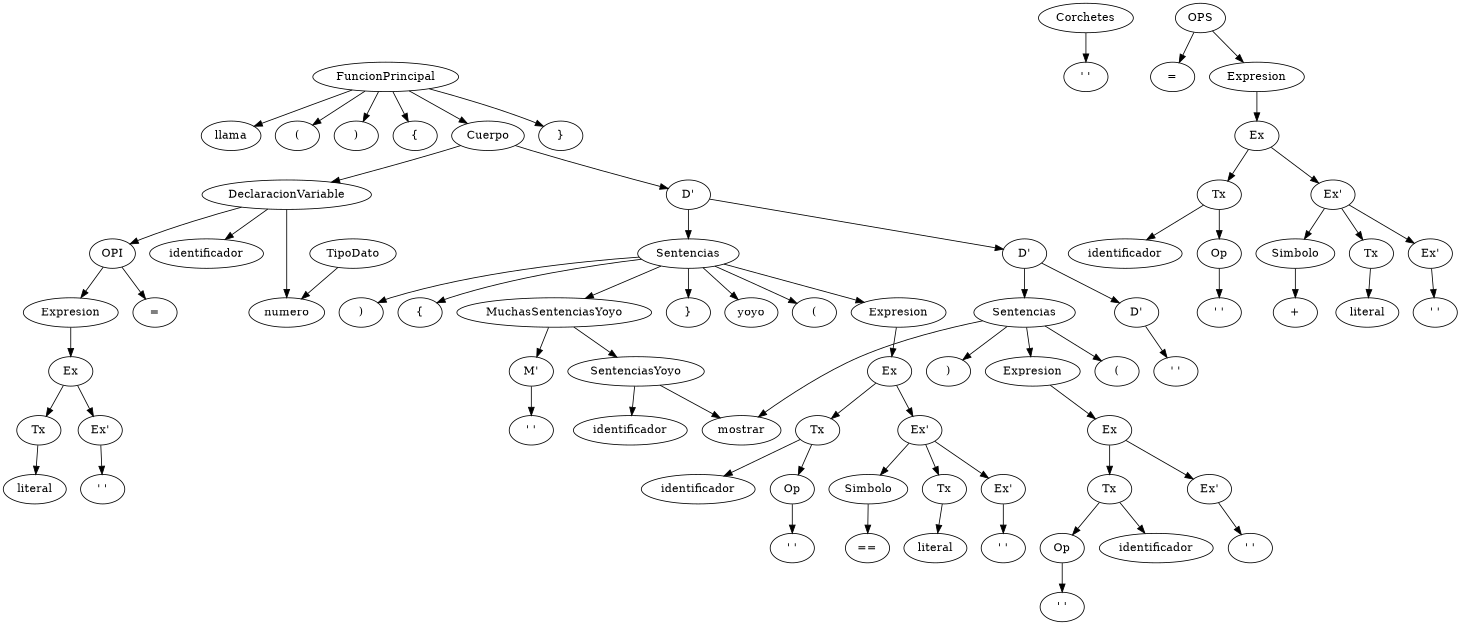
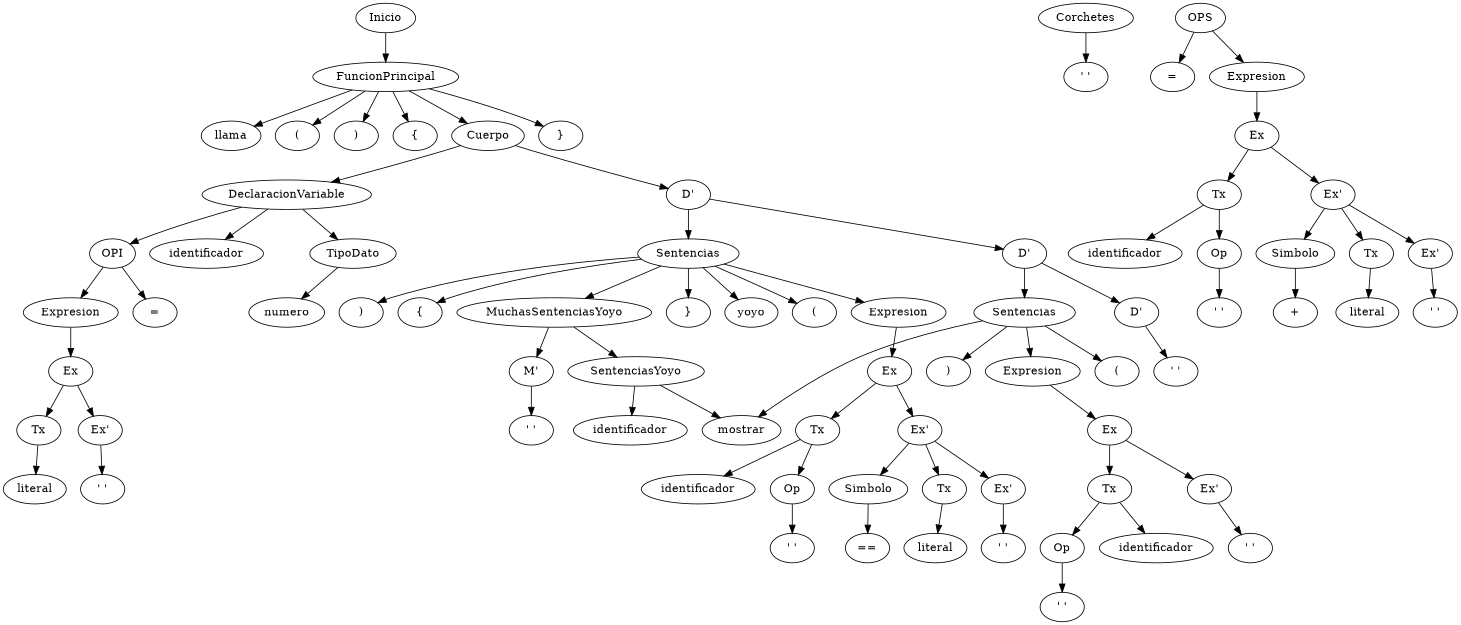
node "Inicio": added
edge "DeclaracionVariable" -> "numero": now "DeclaracionVariable" -> "TipoDato"
